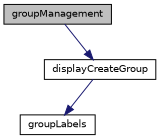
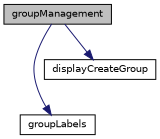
edge "displayCreateGroup" -> "groupLabels": now "groupManagement" -> "groupLabels"
